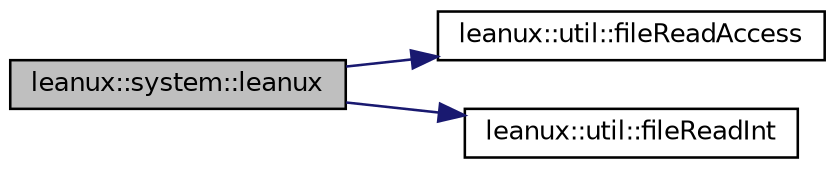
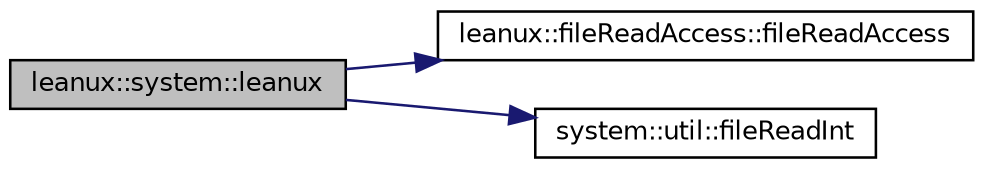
node "leanux::util::fileReadAccess": label "leanux::util::fileReadAccess" -> "leanux::fileReadAccess::fileReadAccess"
node "leanux::util::fileReadInt": label "leanux::util::fileReadInt" -> "system::util::fileReadInt"
